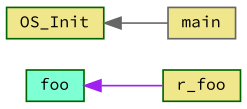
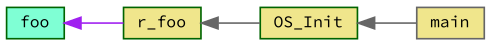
edge "OS_Init" -> "r_foo": added
